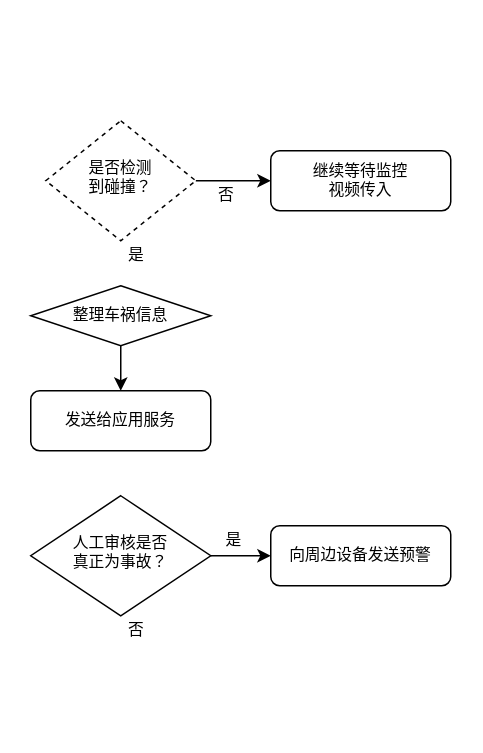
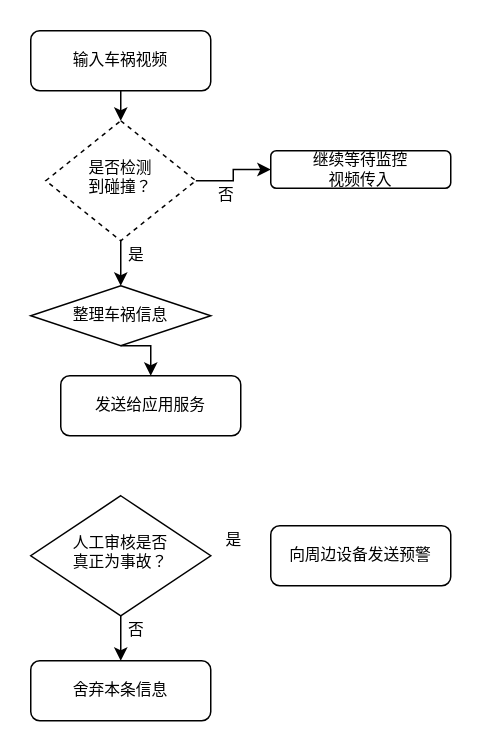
node "输入车祸视频": added
edge "输入车祸视频" -> "是否检测到碰撞？": added
node "继续等待监控视频传入": size 180x60 -> 180x38
edge "是否检测到碰撞？" -> "整理车祸信息": added
node "发送给应用服务": moved (121, 421) -> (151, 406)
edge "人工审核是否真正为事故？" -> "向周边设备发送预警": removed
edge "人工审核是否真正为事故？" -> "舍弃本条信息": added
node "舍弃本条信息": added
